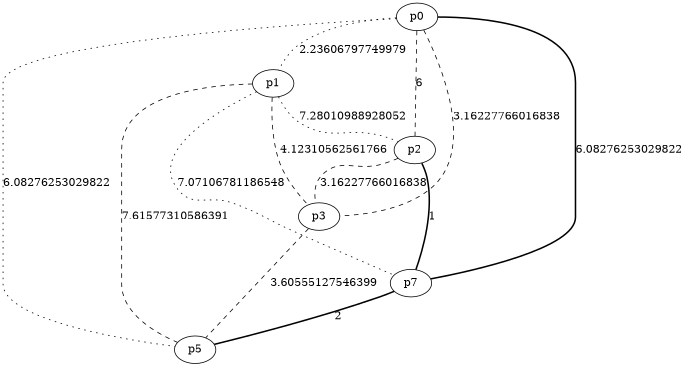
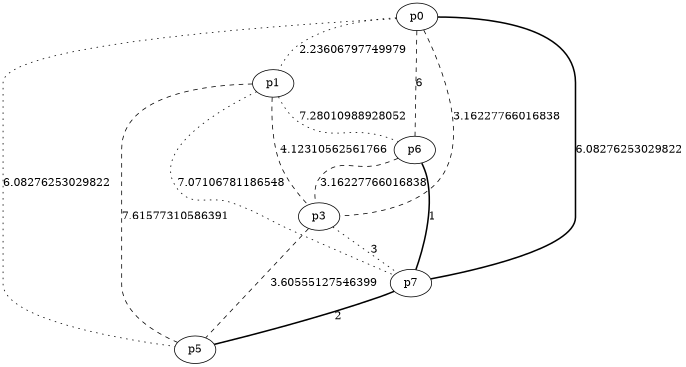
node "p2": label "p2" -> "p6"
edge "p3" -- "p7": added, label "3"
